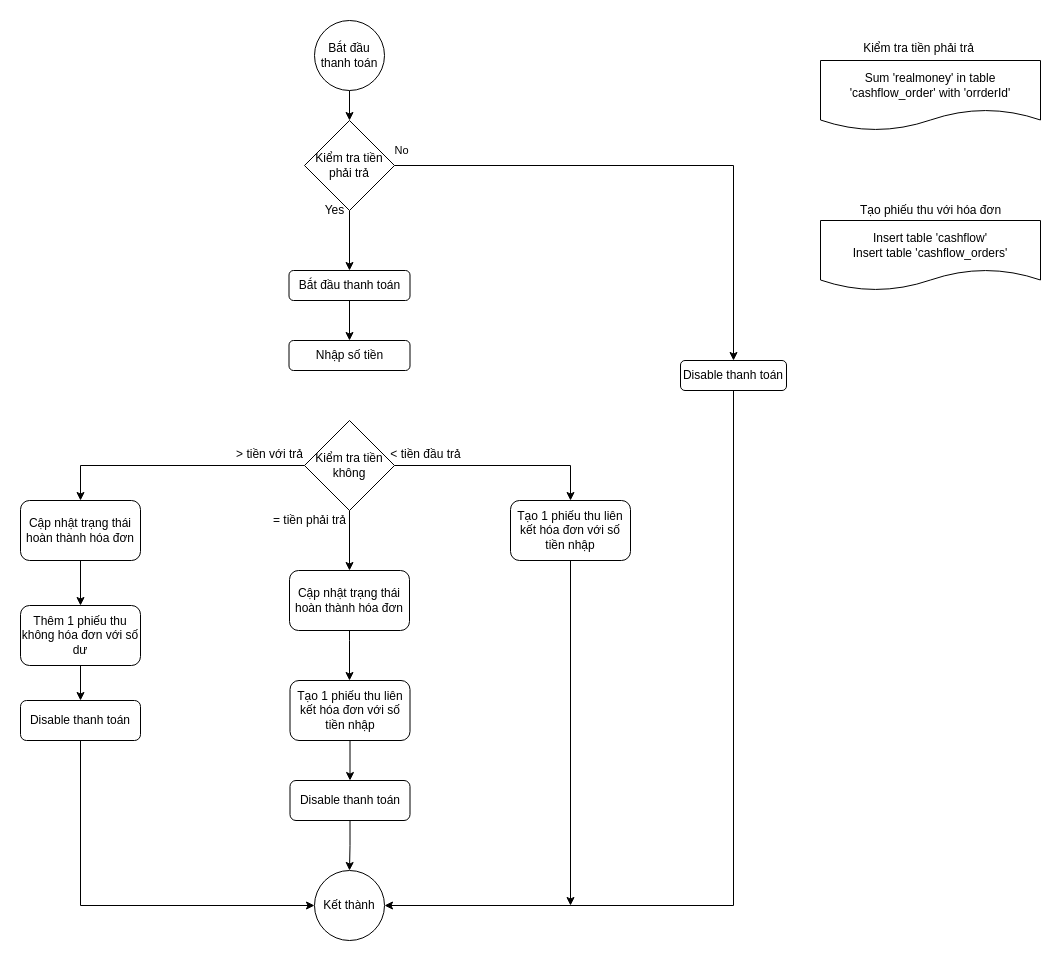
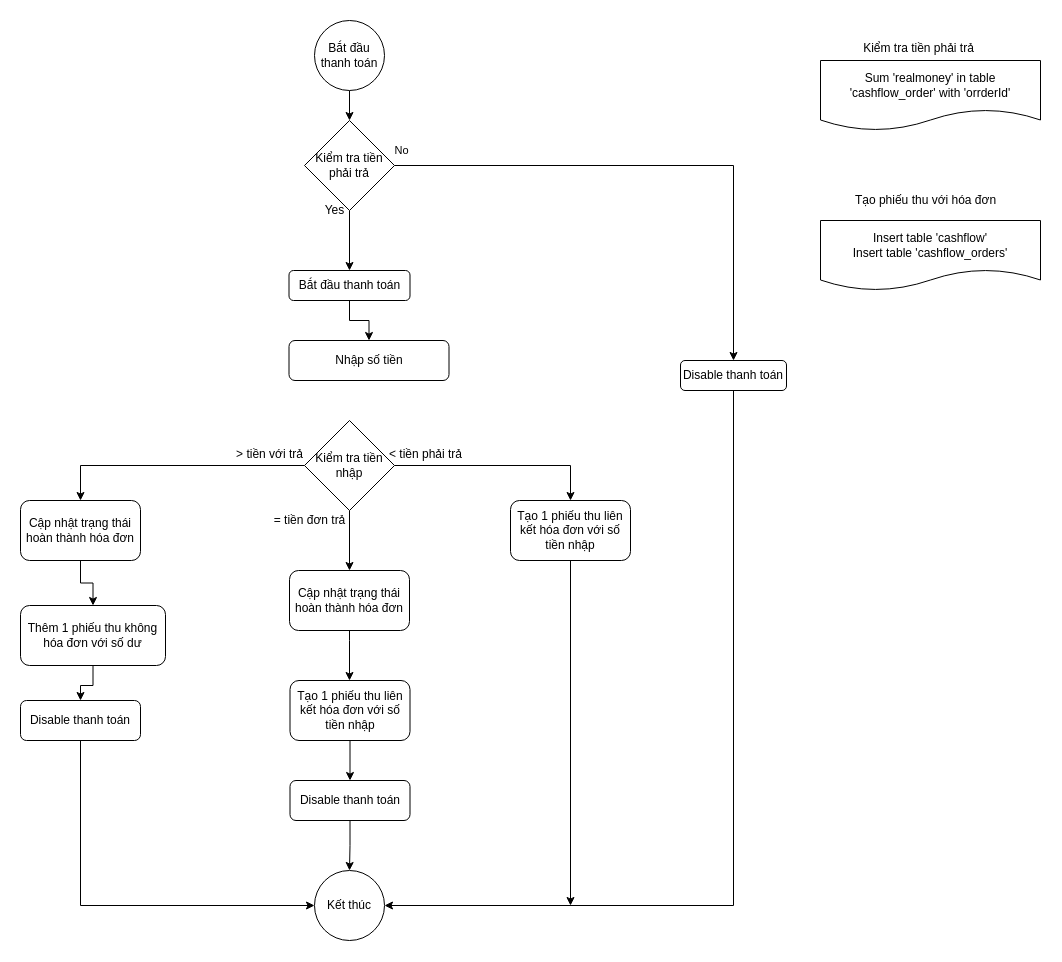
node "Tạo phiếu thu với hóa đơn": moved (931, 211) -> (926, 201)
node "Nhập số tiền": size 121x30 -> 160x40
node "< tiền đầu trả": label "< tiền đầu trả" -> "< tiền phải trả"
node "Kiểm tra tiền không": label "Kiểm tra tiền không" -> "Kiểm tra tiền nhập"
node "= tiền phải trả": label "= tiền phải trả" -> "= tiền đơn trả"
node "Thêm 1 phiếu thu không hóa đơn với số dư": size 120x60 -> 145x60
node "Kết thành": label "Kết thành" -> "Kết thúc"
